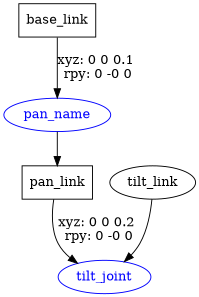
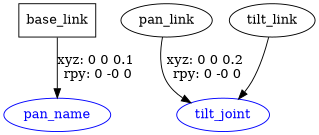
edge "pan_name" -> "pan_link": removed
node "pan_link": shape box -> ellipse
